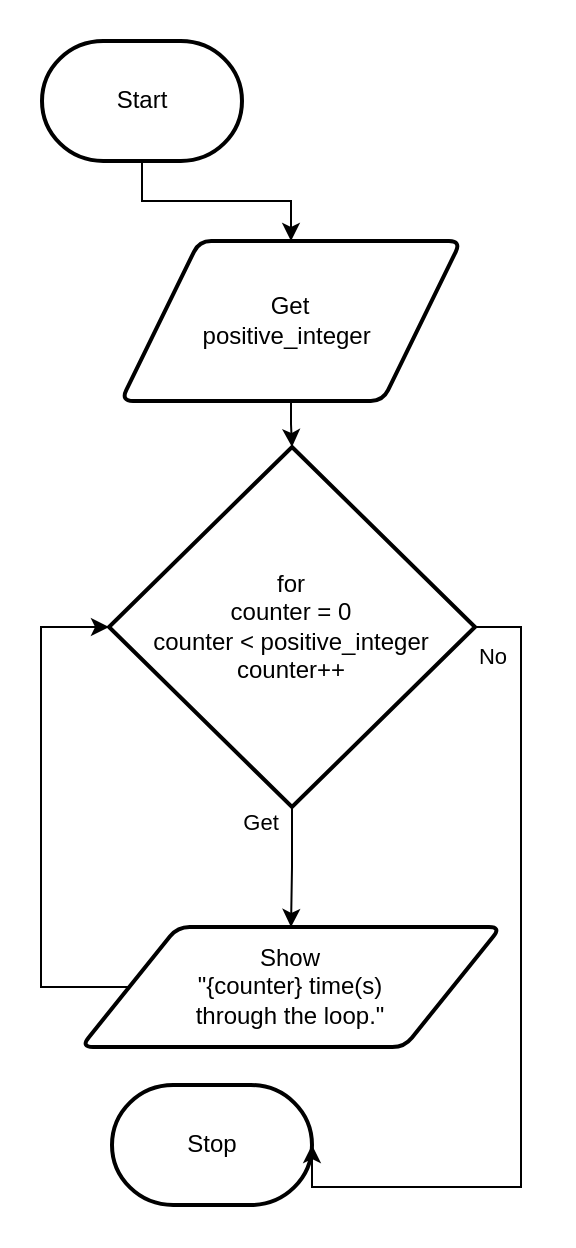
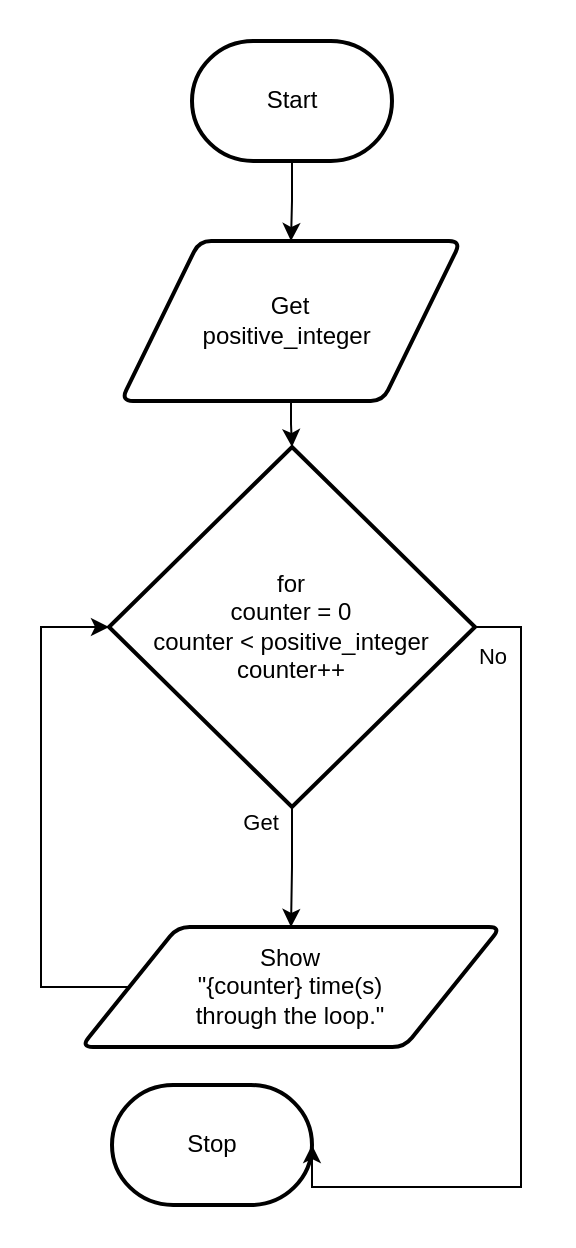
node "Start": moved (142, 101) -> (292, 101)
